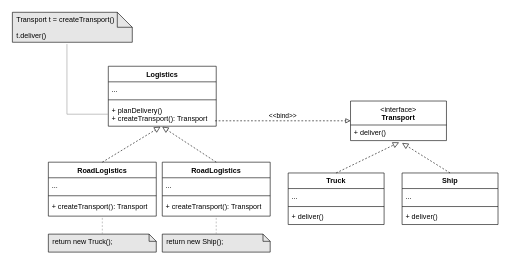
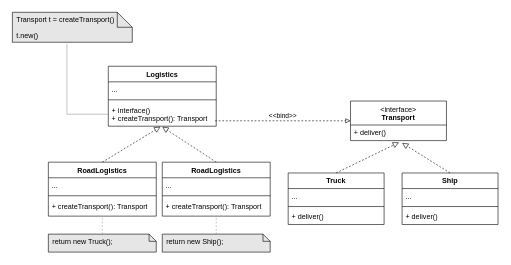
node "t.deliver()": label "t.deliver()" -> "t.new()"
node "+ planDelivery() + createTransport(): Transport": label "+ planDelivery() + createTransport(): Transport" -> "+ interface() + createTransport(): Transport"
